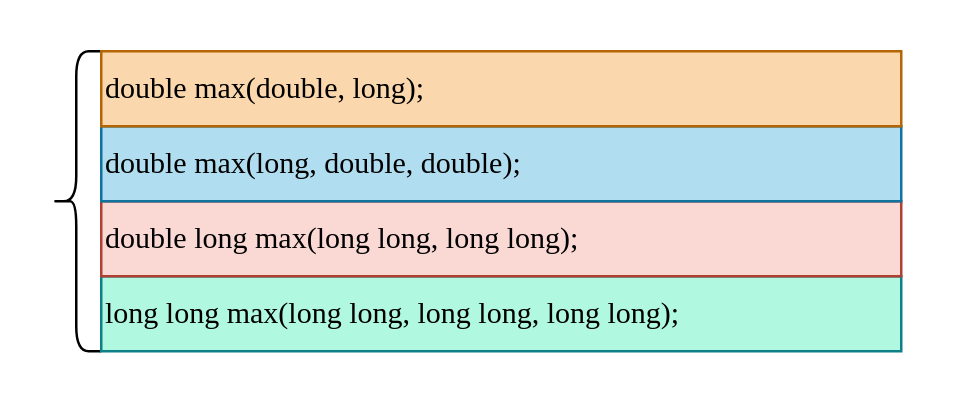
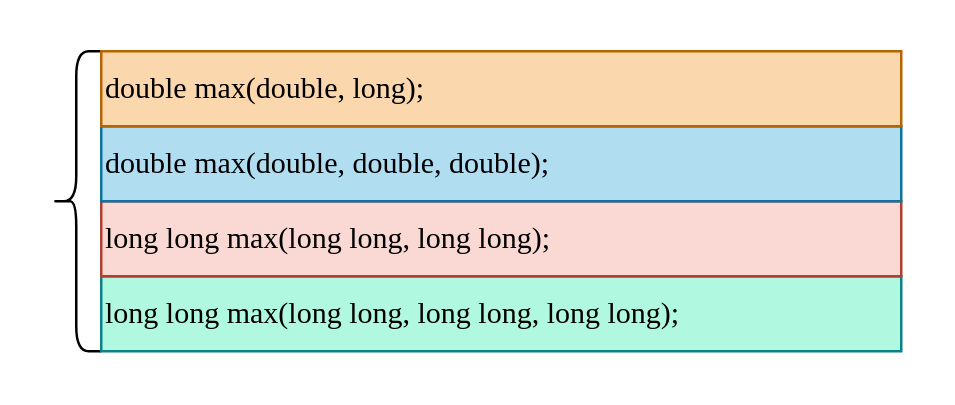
node "double max(long, double, double);": label "double max(long, double, double);" -> "double max(double, double, double);"
node "double long max(long long, long long);": label "double long max(long long, long long);" -> "long long max(long long, long long);"
